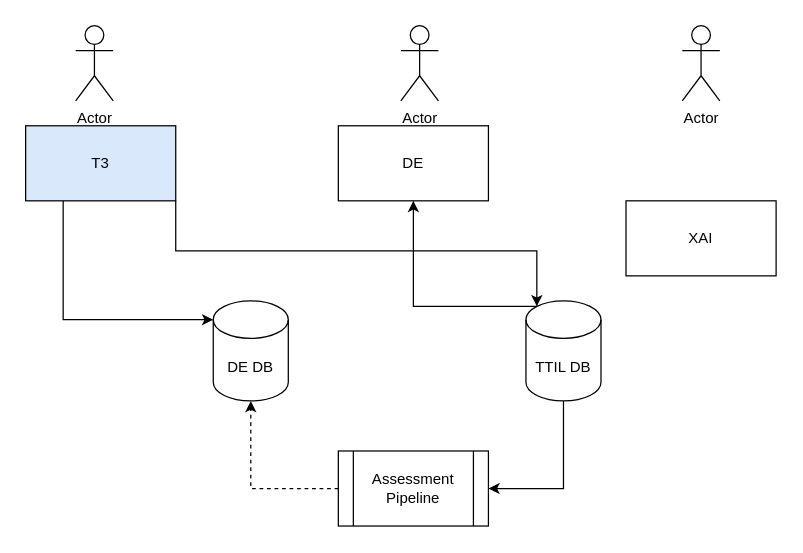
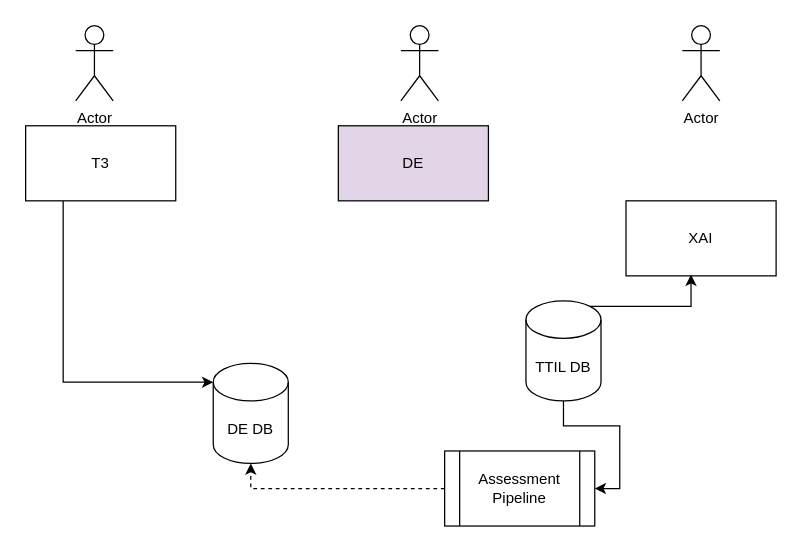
node "T3": fillcolor #dae8fc -> #ffffff
node "DE": fillcolor #ffffff -> #e1d5e7
edge "T3" -> "TTIL DB": removed
edge "TTIL DB" -> "DE": now "TTIL DB" -> "XAI"
node "DE DB": moved (251, 351) -> (251, 413)
node "Assessment Pipeline": moved (413, 488) -> (519, 488)
